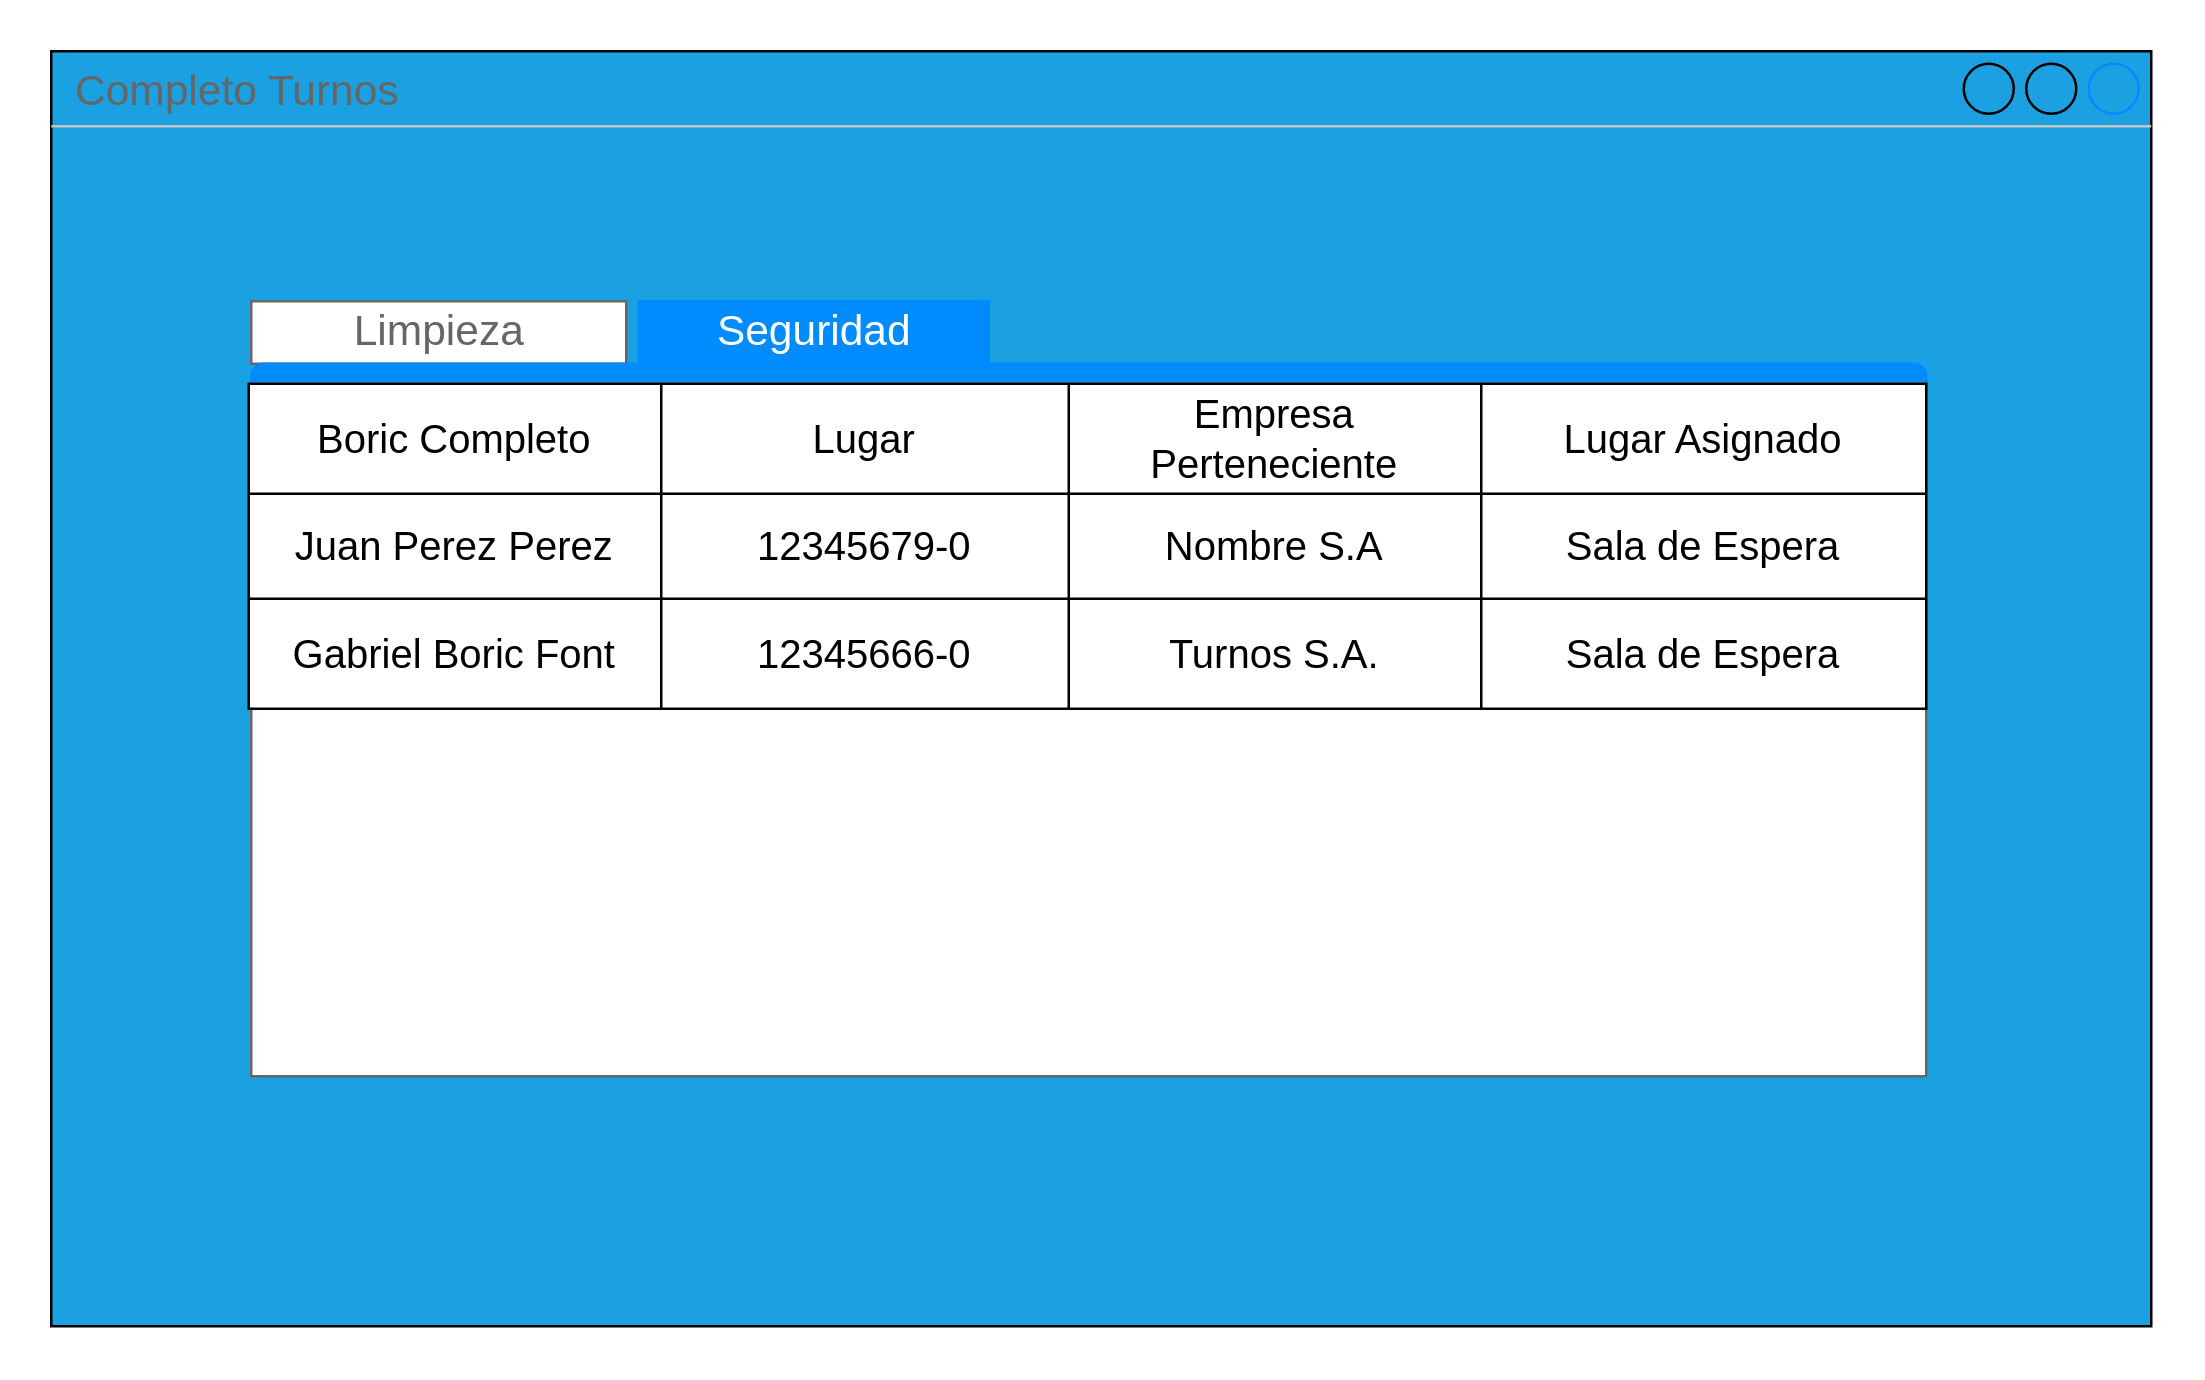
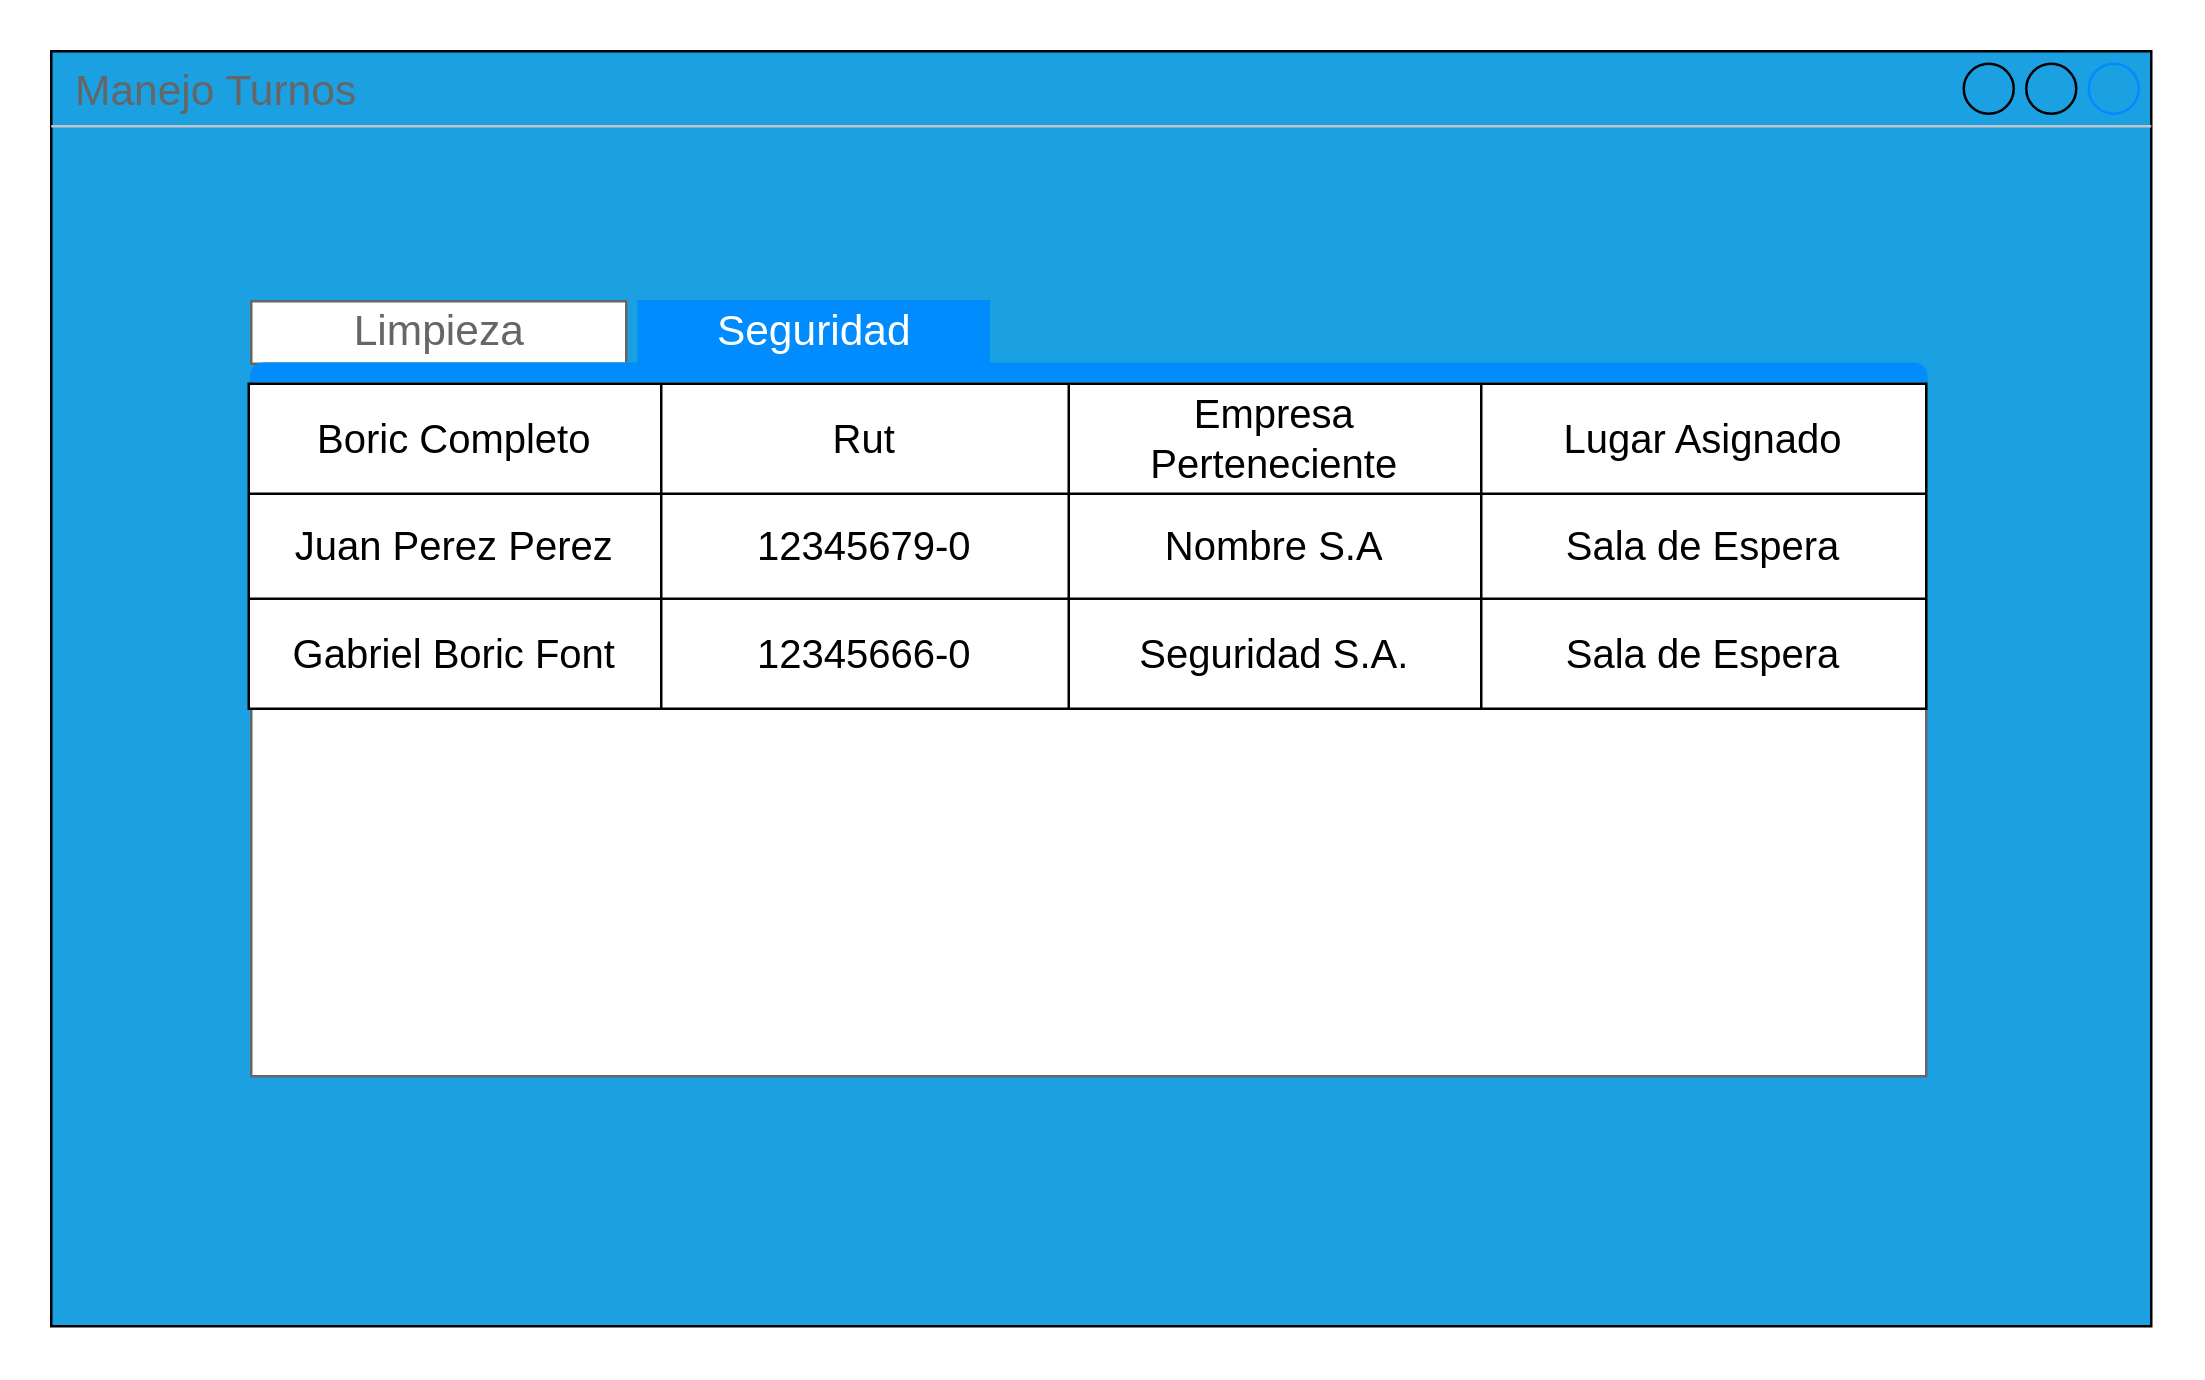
node "Completo Turnos": label "Completo Turnos" -> "Manejo Turnos"
node "Lugar": label "Lugar" -> "Rut"
node "Turnos S.A.": label "Turnos S.A." -> "Seguridad S.A."
